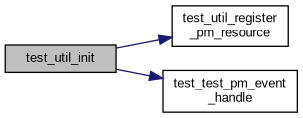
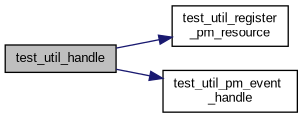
node "test_util_init": label "test_util_init" -> "test_util_handle"
node "test_test_pm_event _handle": label "test_test_pm_event _handle" -> "test_util_pm_event _handle"
